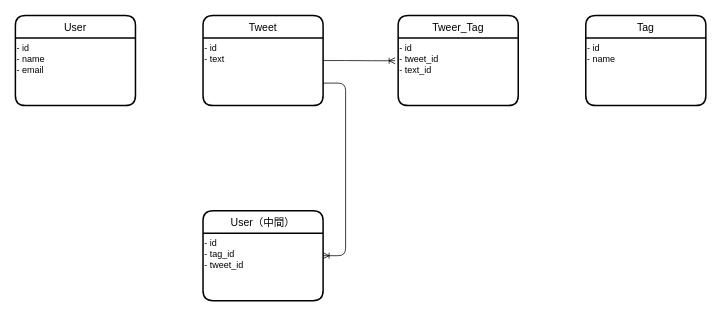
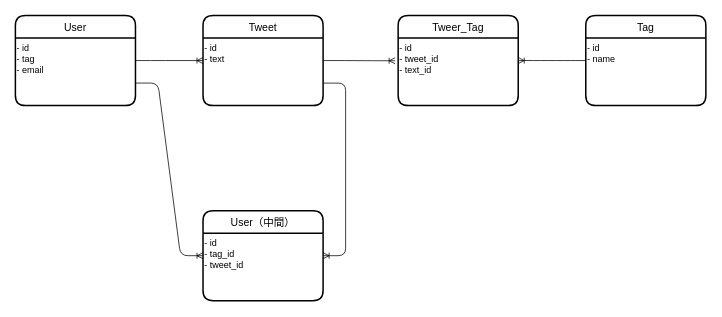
node "- id - name - email": label "- id - name - email" -> "- id - tag - email"
edge "User" -> "Tweet": added
edge "Tag" -> "- id - tweet_id - text_id": added
edge "User" -> "User（中間）": added
